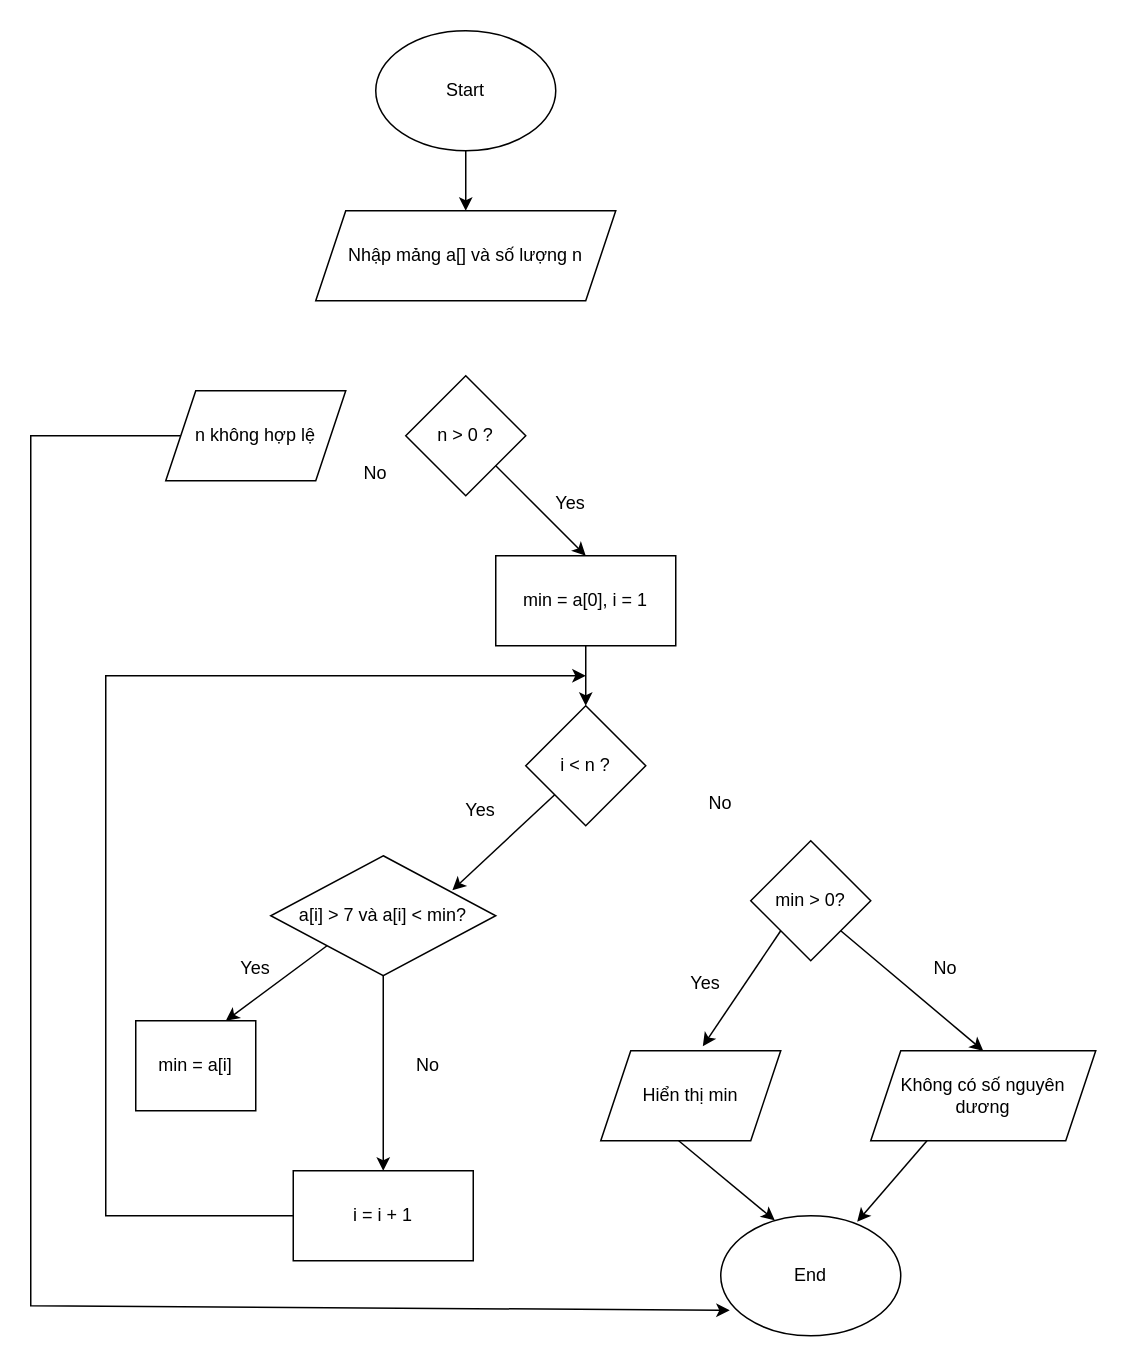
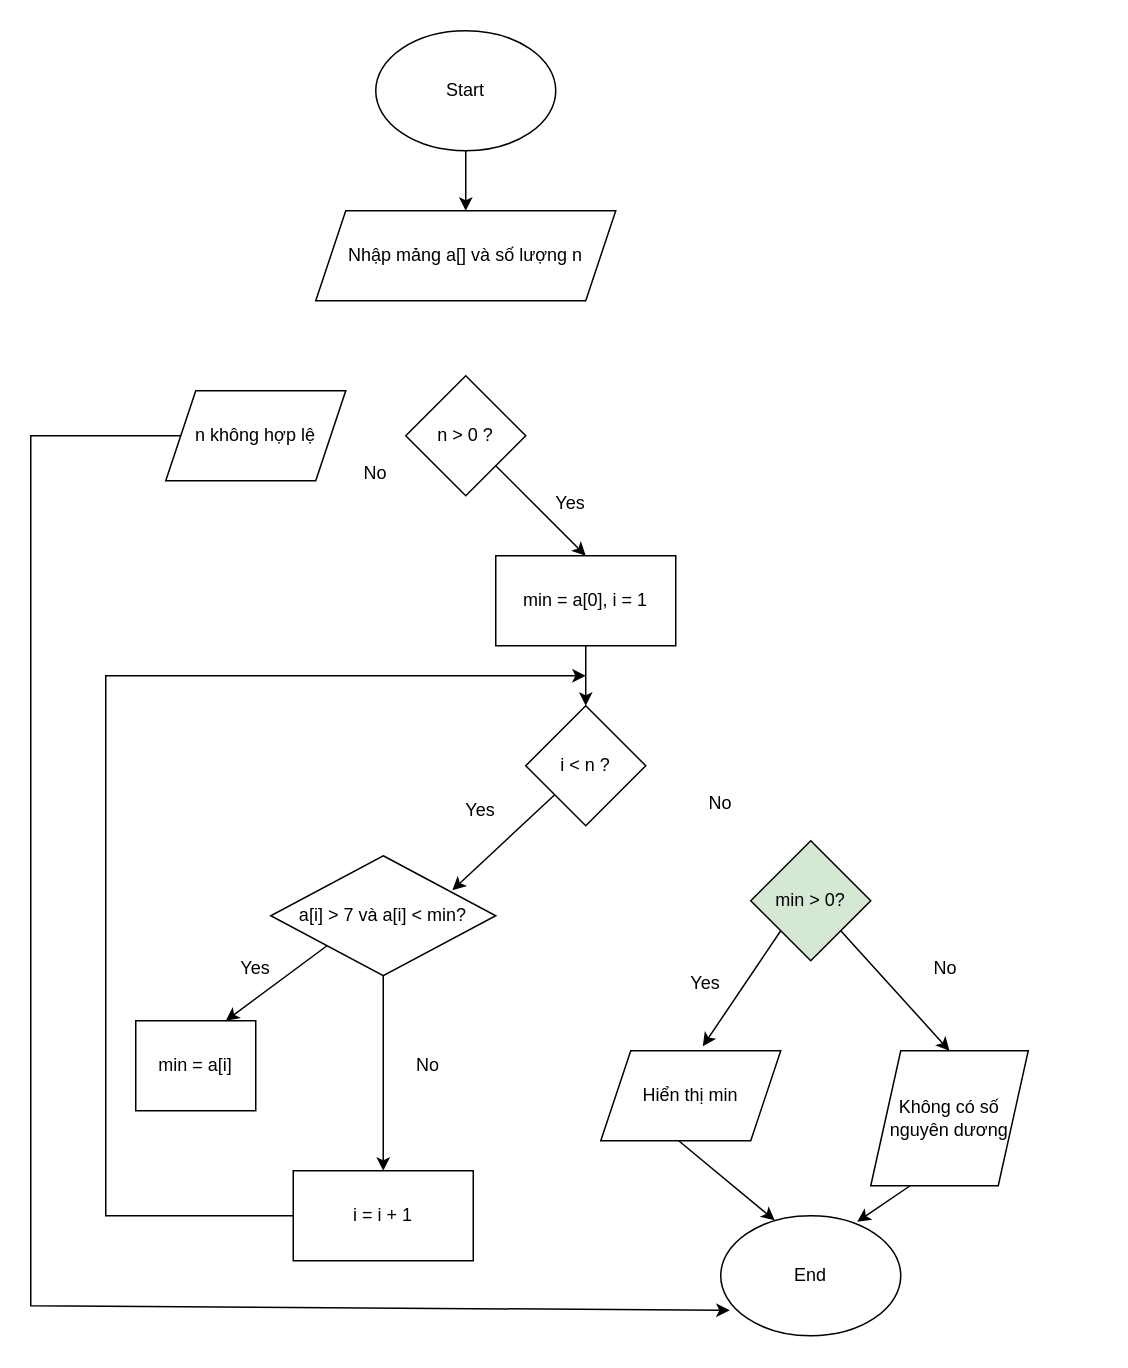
node "min > 0?": fillcolor #ffffff -> #d5e8d4
node "Không có số nguyên dương": size 225x90 -> 158x135
